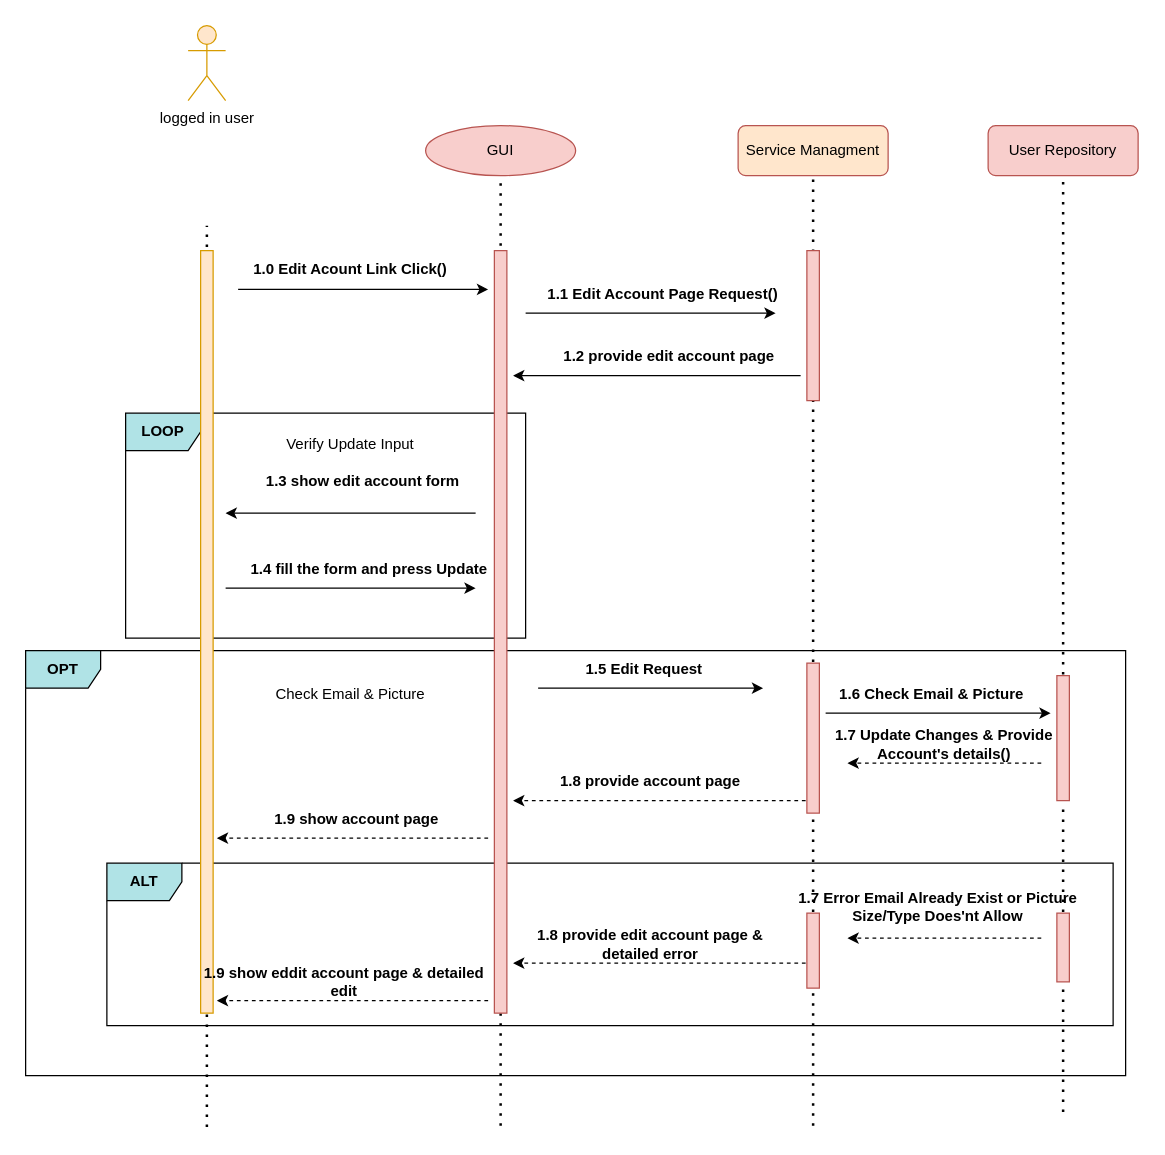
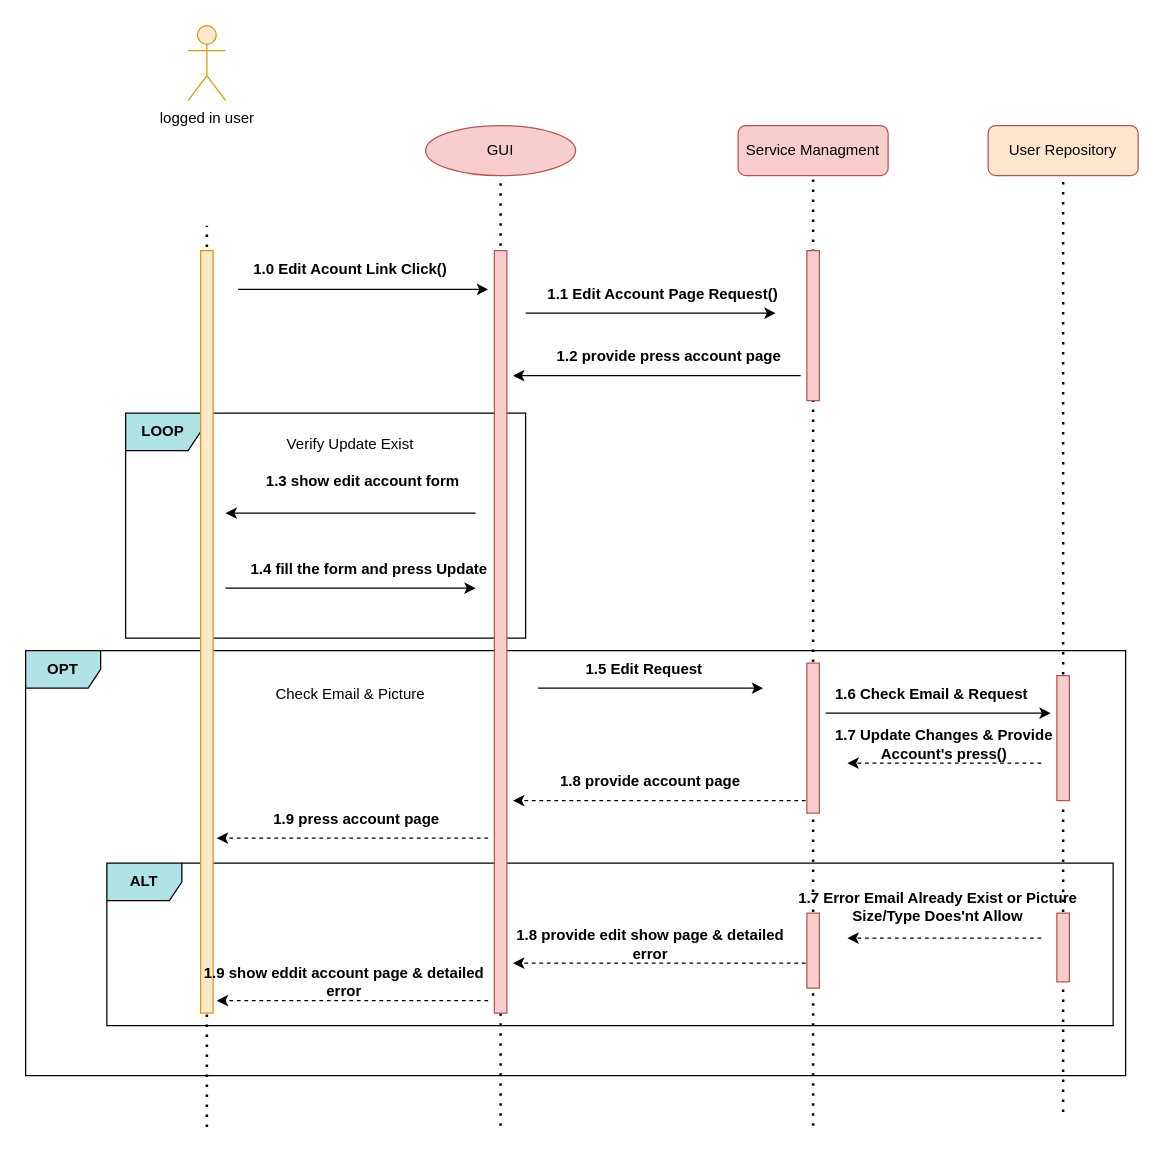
node "Service Managment": fillcolor #ffe6cc -> #f8cecc
node "User Repository": fillcolor #f8cecc -> #ffe6cc
node "1.2 provide edit account page": label "1.2 provide edit account page" -> "1.2 provide press account page"
node "Verify Update Input": label "Verify Update Input" -> "Verify Update Exist"
node "1.6 Check Email & Picture": label "1.6 Check Email & Picture" -> "1.6 Check Email & Request"
node "1.7 Update Changes & Provide Account's details()": label "1.7 Update Changes & Provide Account's details()" -> "1.7 Update Changes & Provide Account's press()"
node "1.9 show account page": label "1.9 show account page" -> "1.9 press account page"
node "1.8 provide edit account page & detailed error": label "1.8 provide edit account page & detailed error" -> "1.8 provide edit show page & detailed error"
node "1.9 show eddit account page & detailed edit": label "1.9 show eddit account page & detailed edit" -> "1.9 show eddit account page & detailed error"
